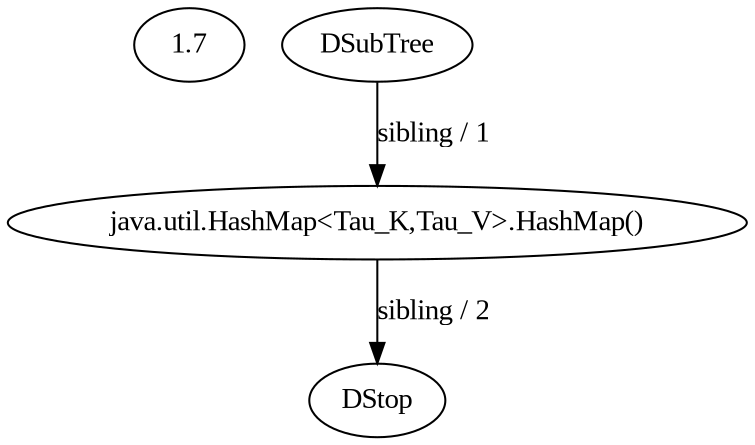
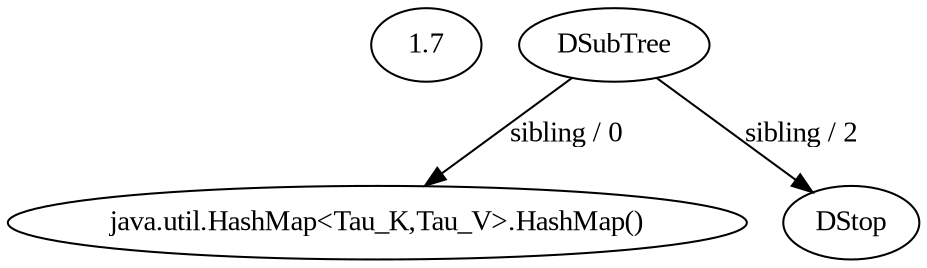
edge "DSubTree" -> "java.util.HashMap<Tau_K,Tau_V>.HashMap()": label "sibling / 1" -> "sibling / 0"
edge "java.util.HashMap<Tau_K,Tau_V>.HashMap()" -> "DStop": now "DSubTree" -> "DStop"
